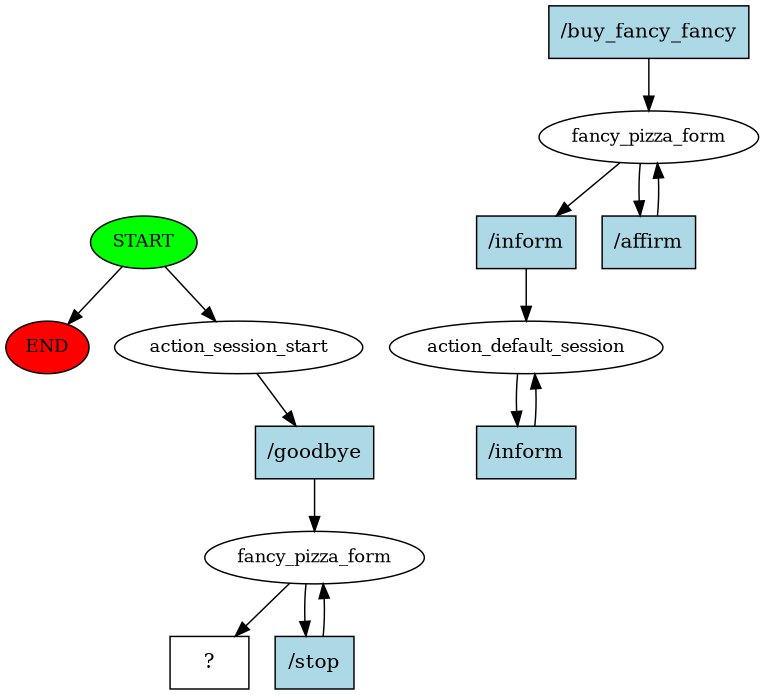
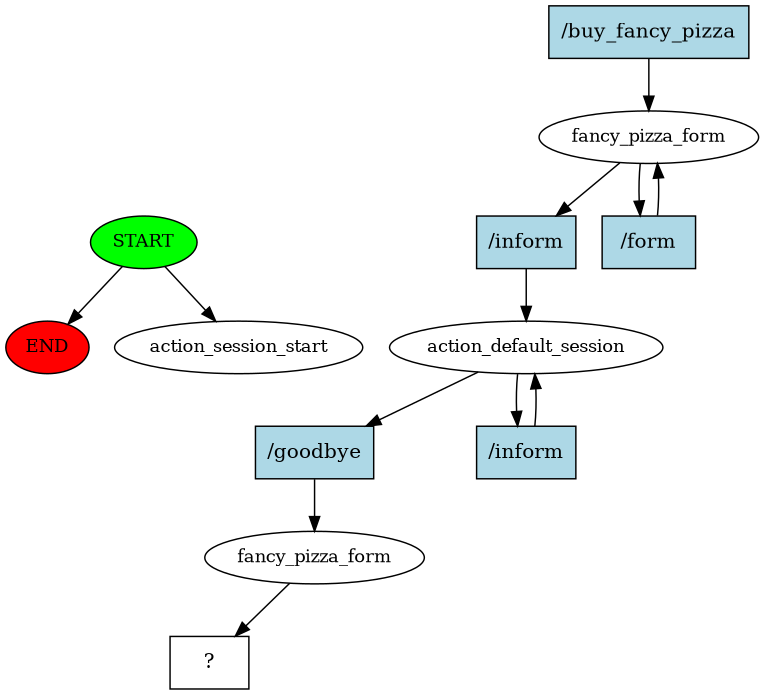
node "/buy_fancy_fancy": label "/buy_fancy_fancy" -> "/buy_fancy_pizza"
node "/affirm": label "/affirm" -> "/form"
edge "action_session_start" -> "/goodbye": now "action_default_session" -> "/goodbye"
node "/stop": removed
